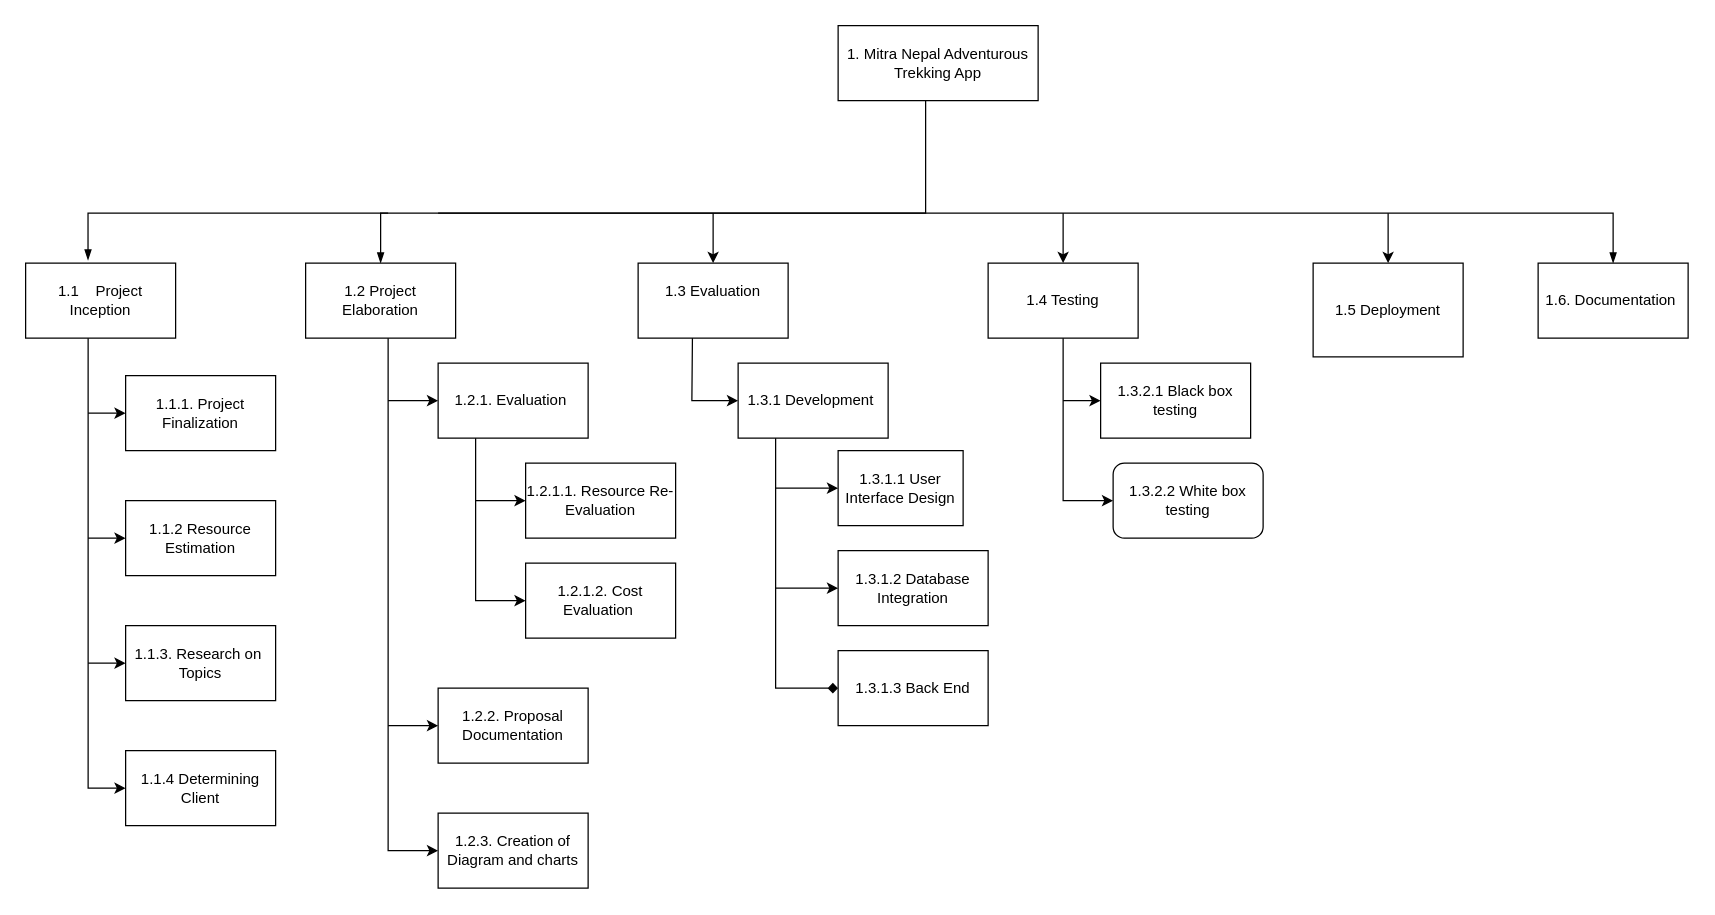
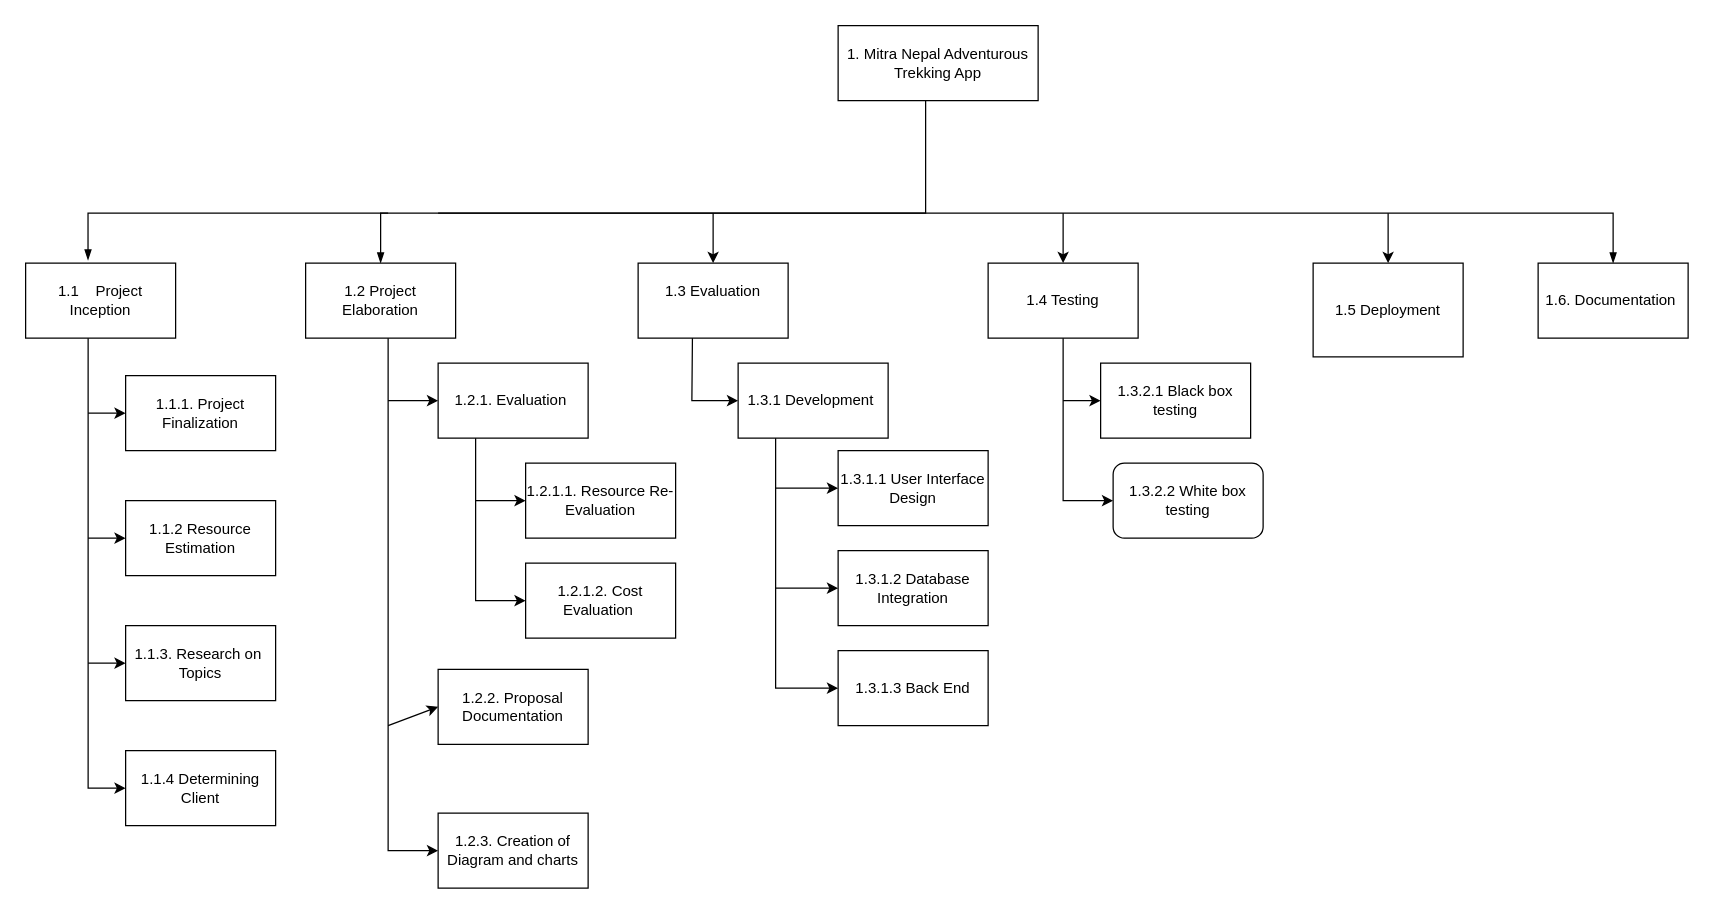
node "1.3.1.1 User Interface Design": size 125x75 -> 150x75
edge "1.3.1 Development" -> "1.3.1.3 Back End": arrowhead diamond -> classic
node "1.2.2. Proposal Documentation": moved (513, 726) -> (513, 707)
